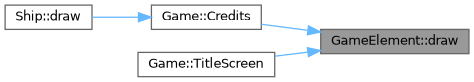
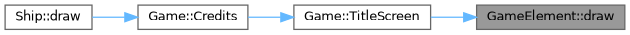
edge "Game::Credits" -> "GameElement::draw": now "Game::Credits" -> "Game::TitleScreen"
